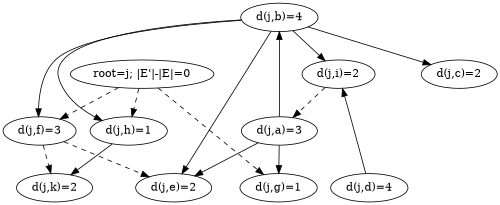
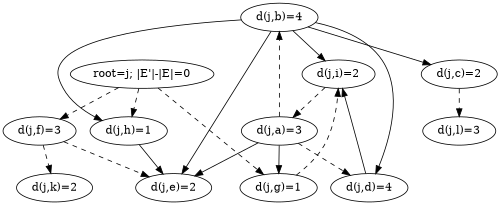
edge "d(j,b)=4" -> "d(j,f)=3": now "d(j,b)=4" -> "d(j,d)=4"
edge "d(j,a)=3" -> "d(j,b)=4": style solid -> dashed
node "d(j,l)=3": added
edge "d(j,g)=1" -> "d(j,i)=2": added
edge "d(j,a)=3" -> "d(j,d)=4": added
edge "d(j,h)=1" -> "d(j,k)=2": now "d(j,h)=1" -> "d(j,e)=2"
